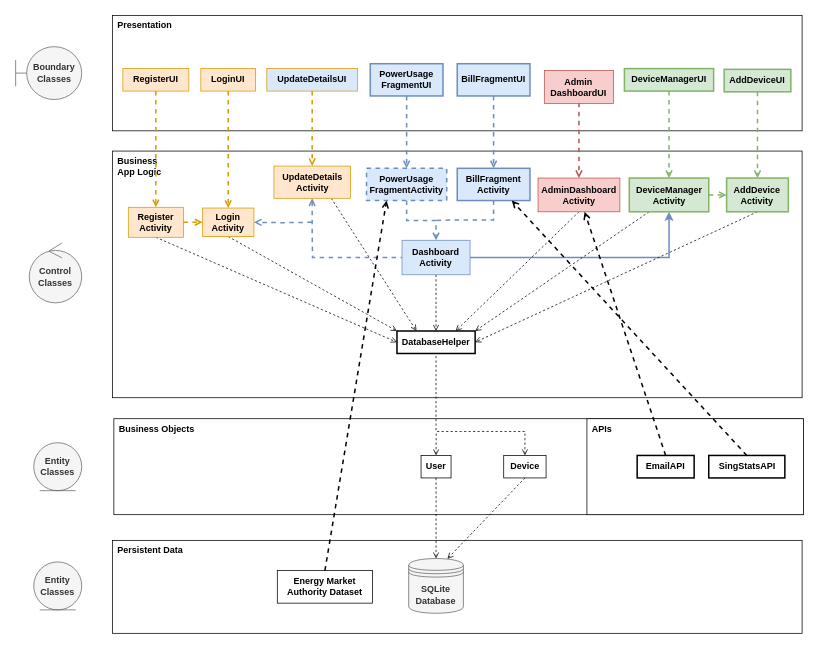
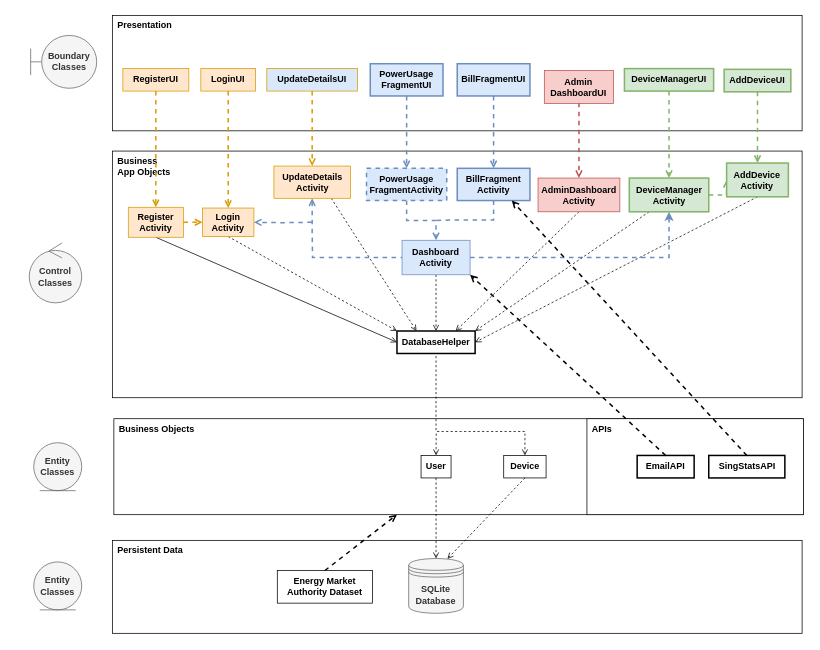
node "Boundary Classes": moved (48, 73) -> (63, 62)
node "Business App Logic": label "Business App Logic" -> "Business App Objects"
node "AddDevice Activity": moved (757, 195) -> (757, 180)
edge "Dashboard Activity" -> "DeviceManager Activity": style solid -> dashed
edge "Register Activity" -> "DatabaseHelper": style dashed -> solid
edge "Energy Market Authority Dataset" -> "PowerUsage FragmentActivity": now "Energy Market Authority Dataset" -> "Business Objects"
edge "EmailAPI" -> "AdminDashboard Activity": now "EmailAPI" -> "Dashboard Activity"
